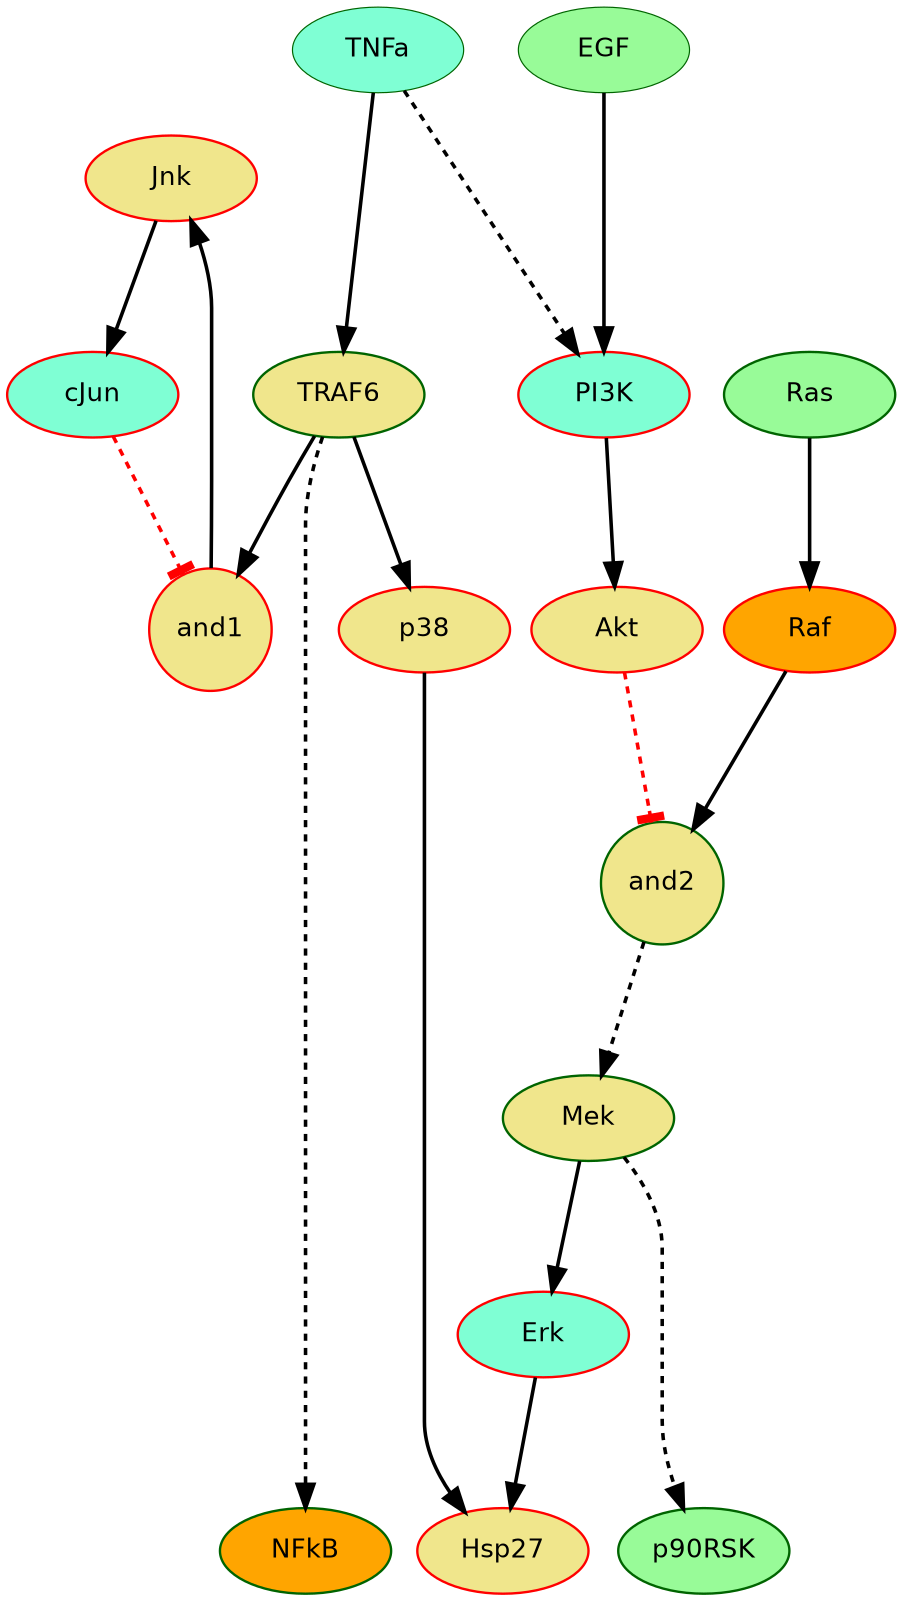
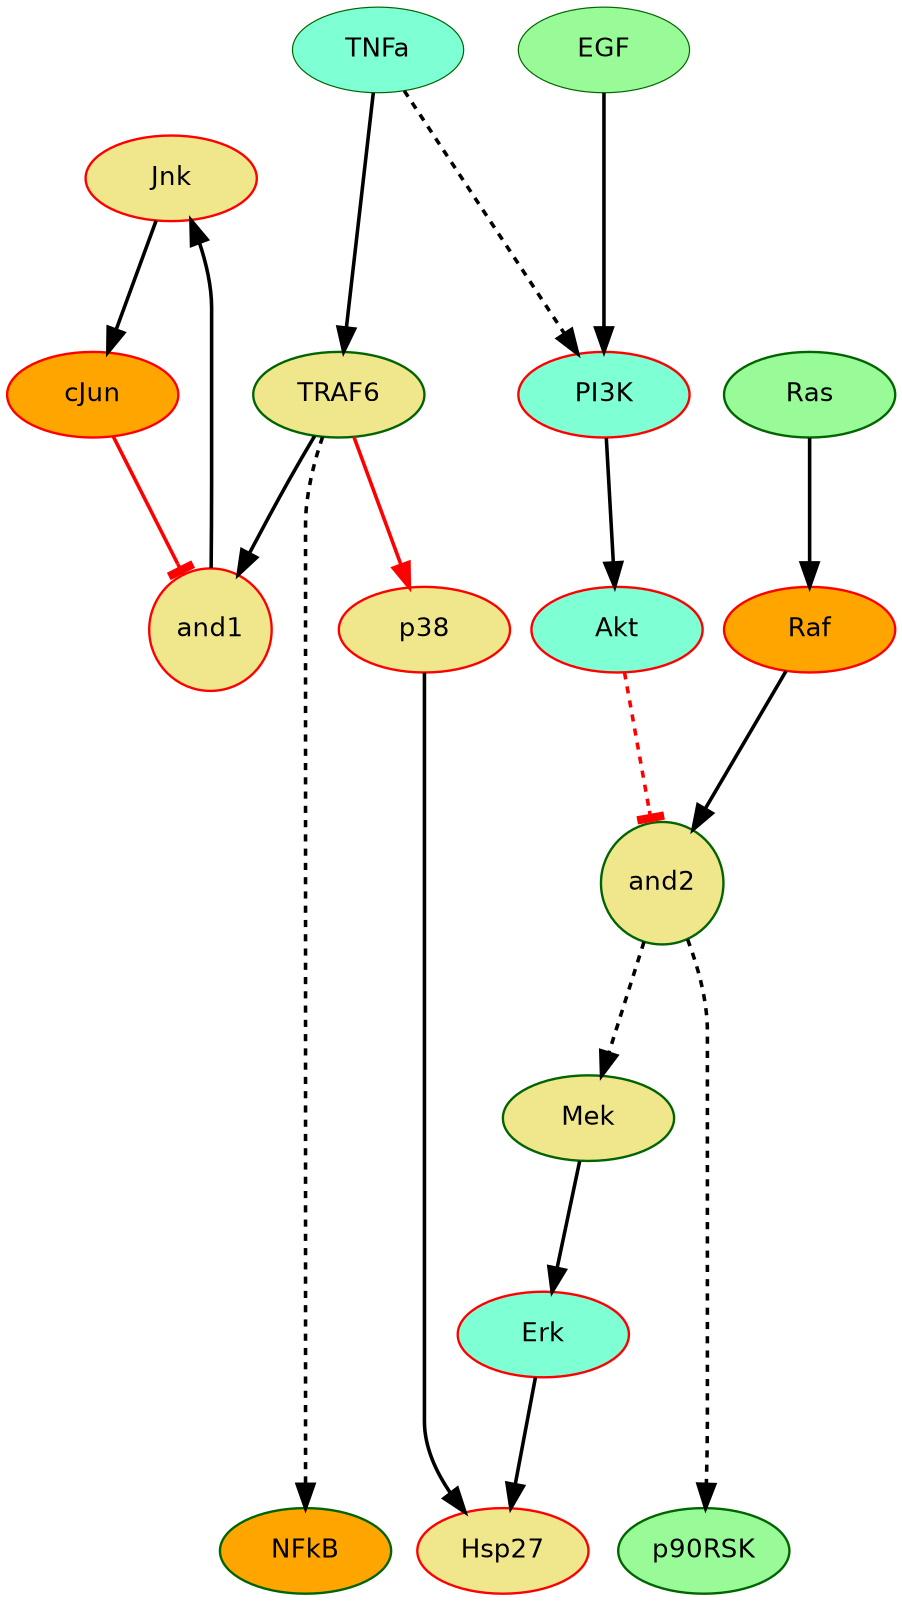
node "cJun": fillcolor aquamarine -> orange
edge "cJun" -> "and1": style dashed -> solid
edge "TRAF6" -> "p38": color black -> red
node "Akt": fillcolor khaki -> aquamarine
edge "Mek" -> "p90RSK": now "and2" -> "p90RSK"
